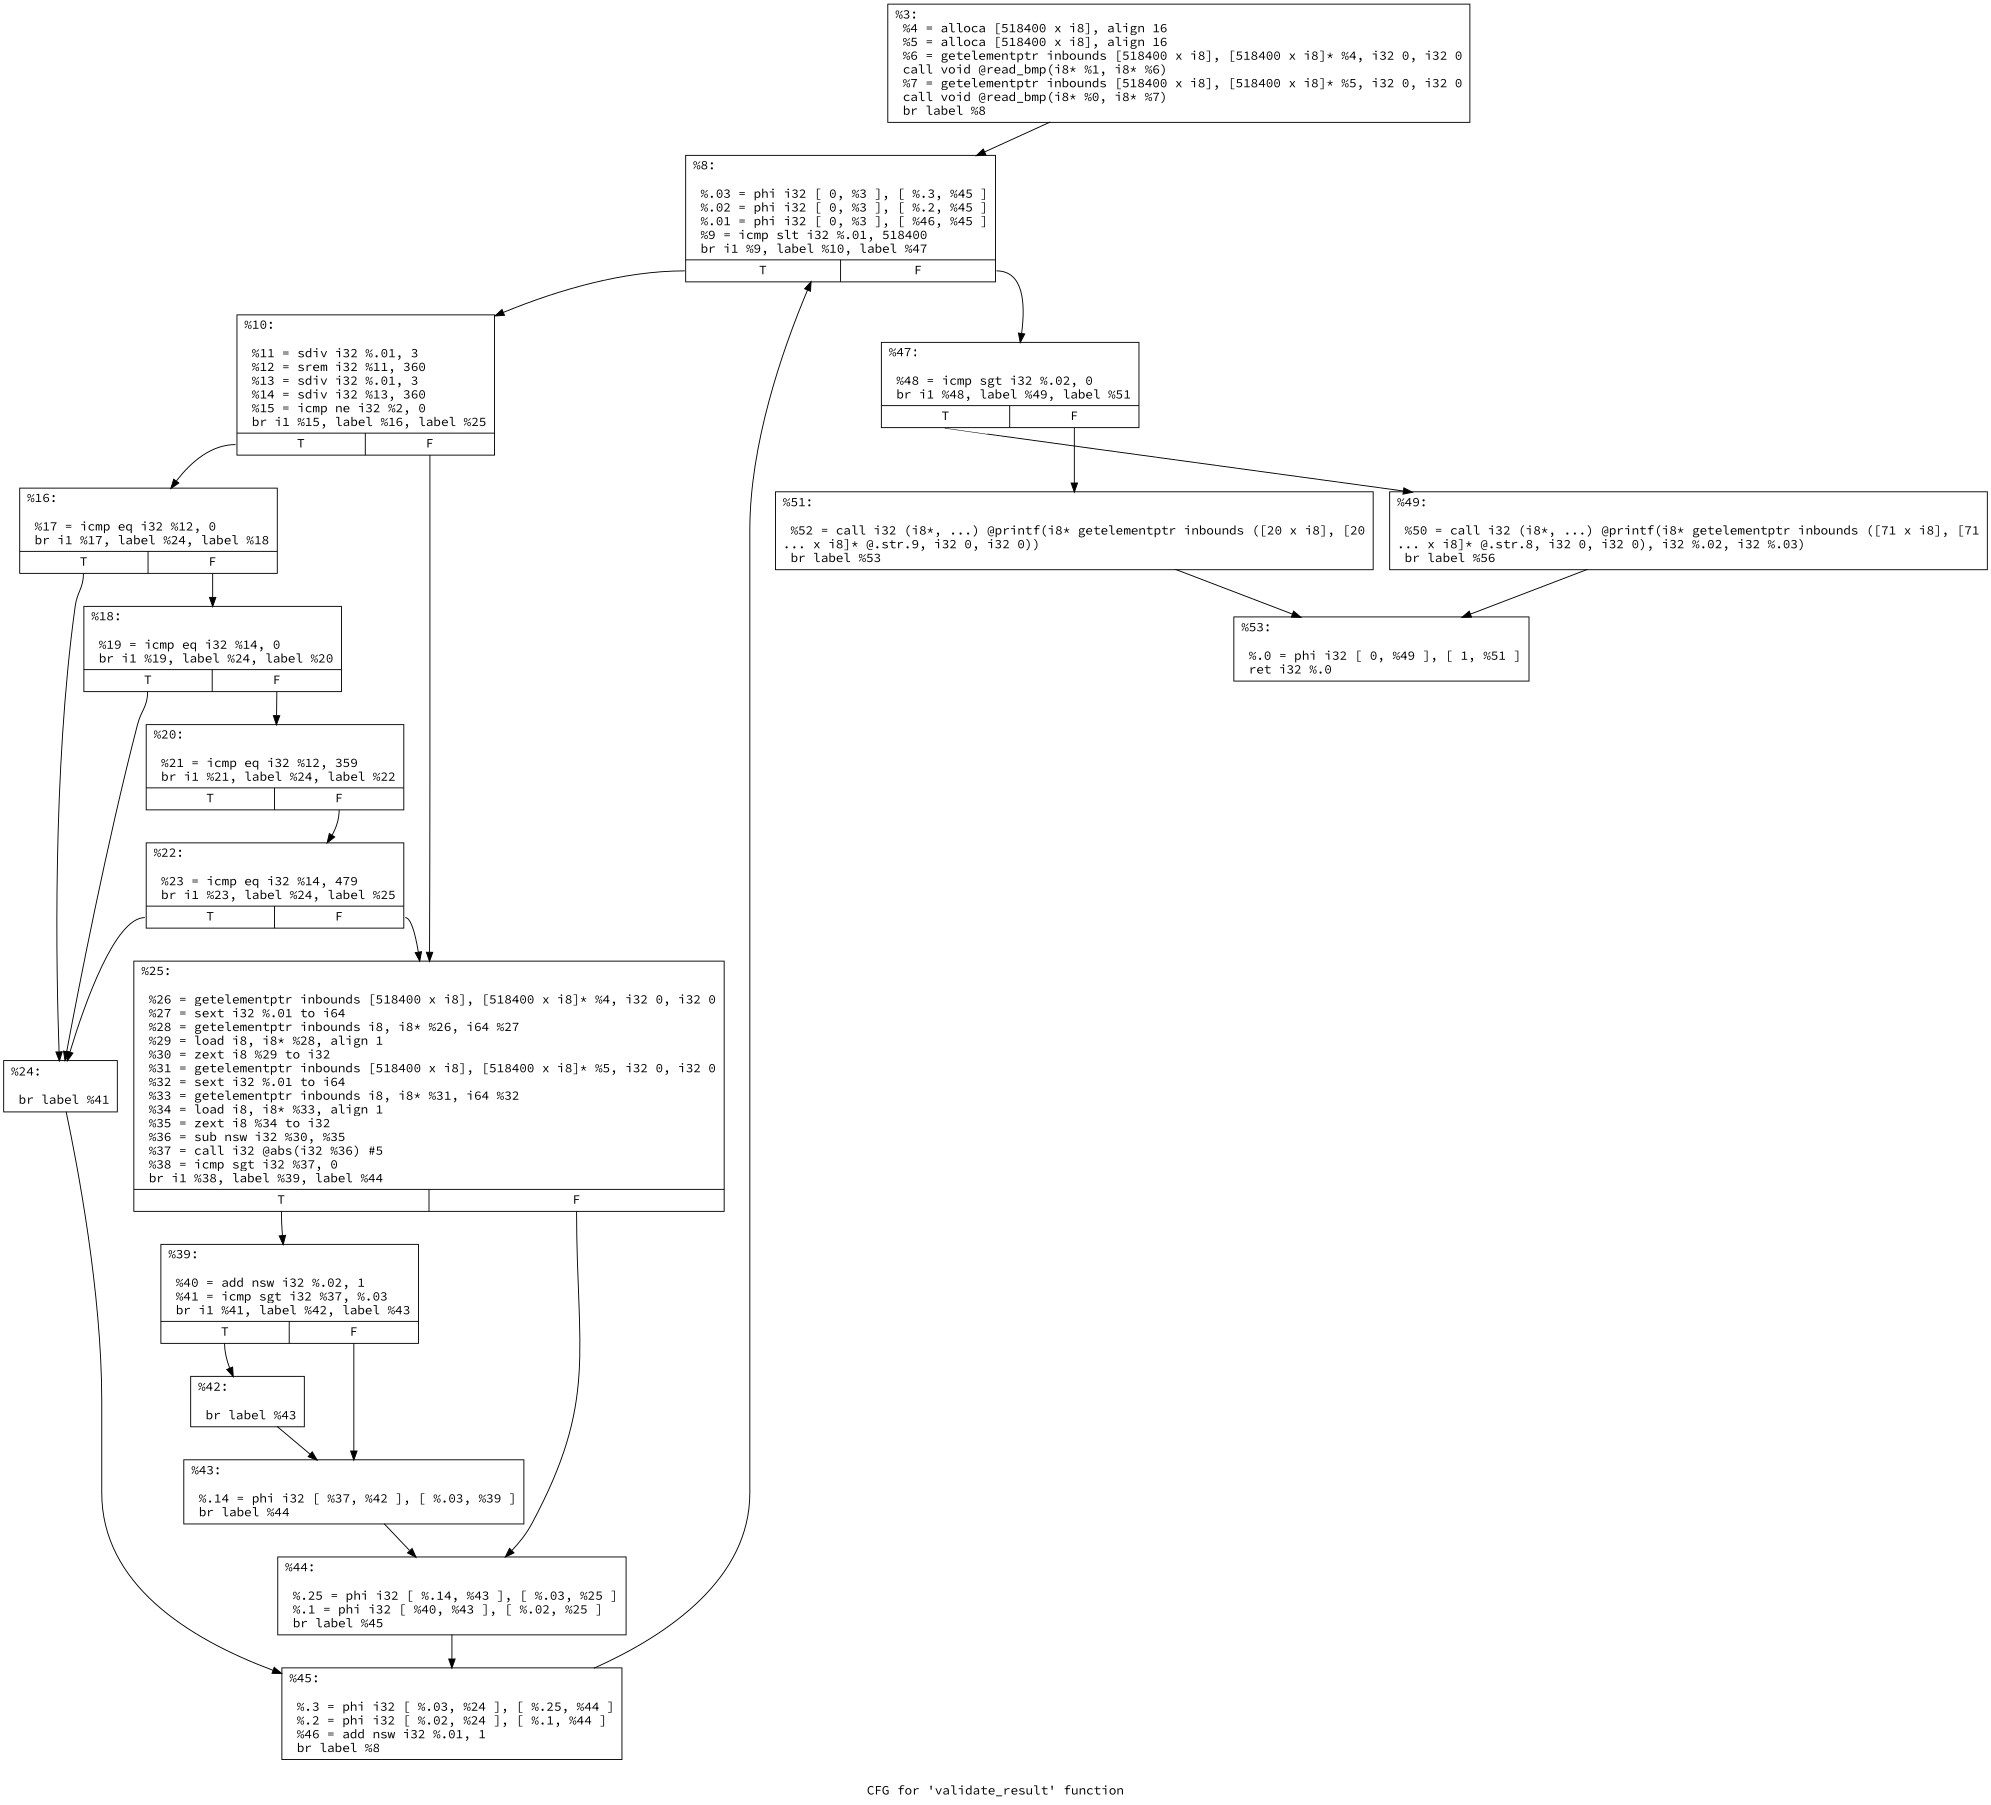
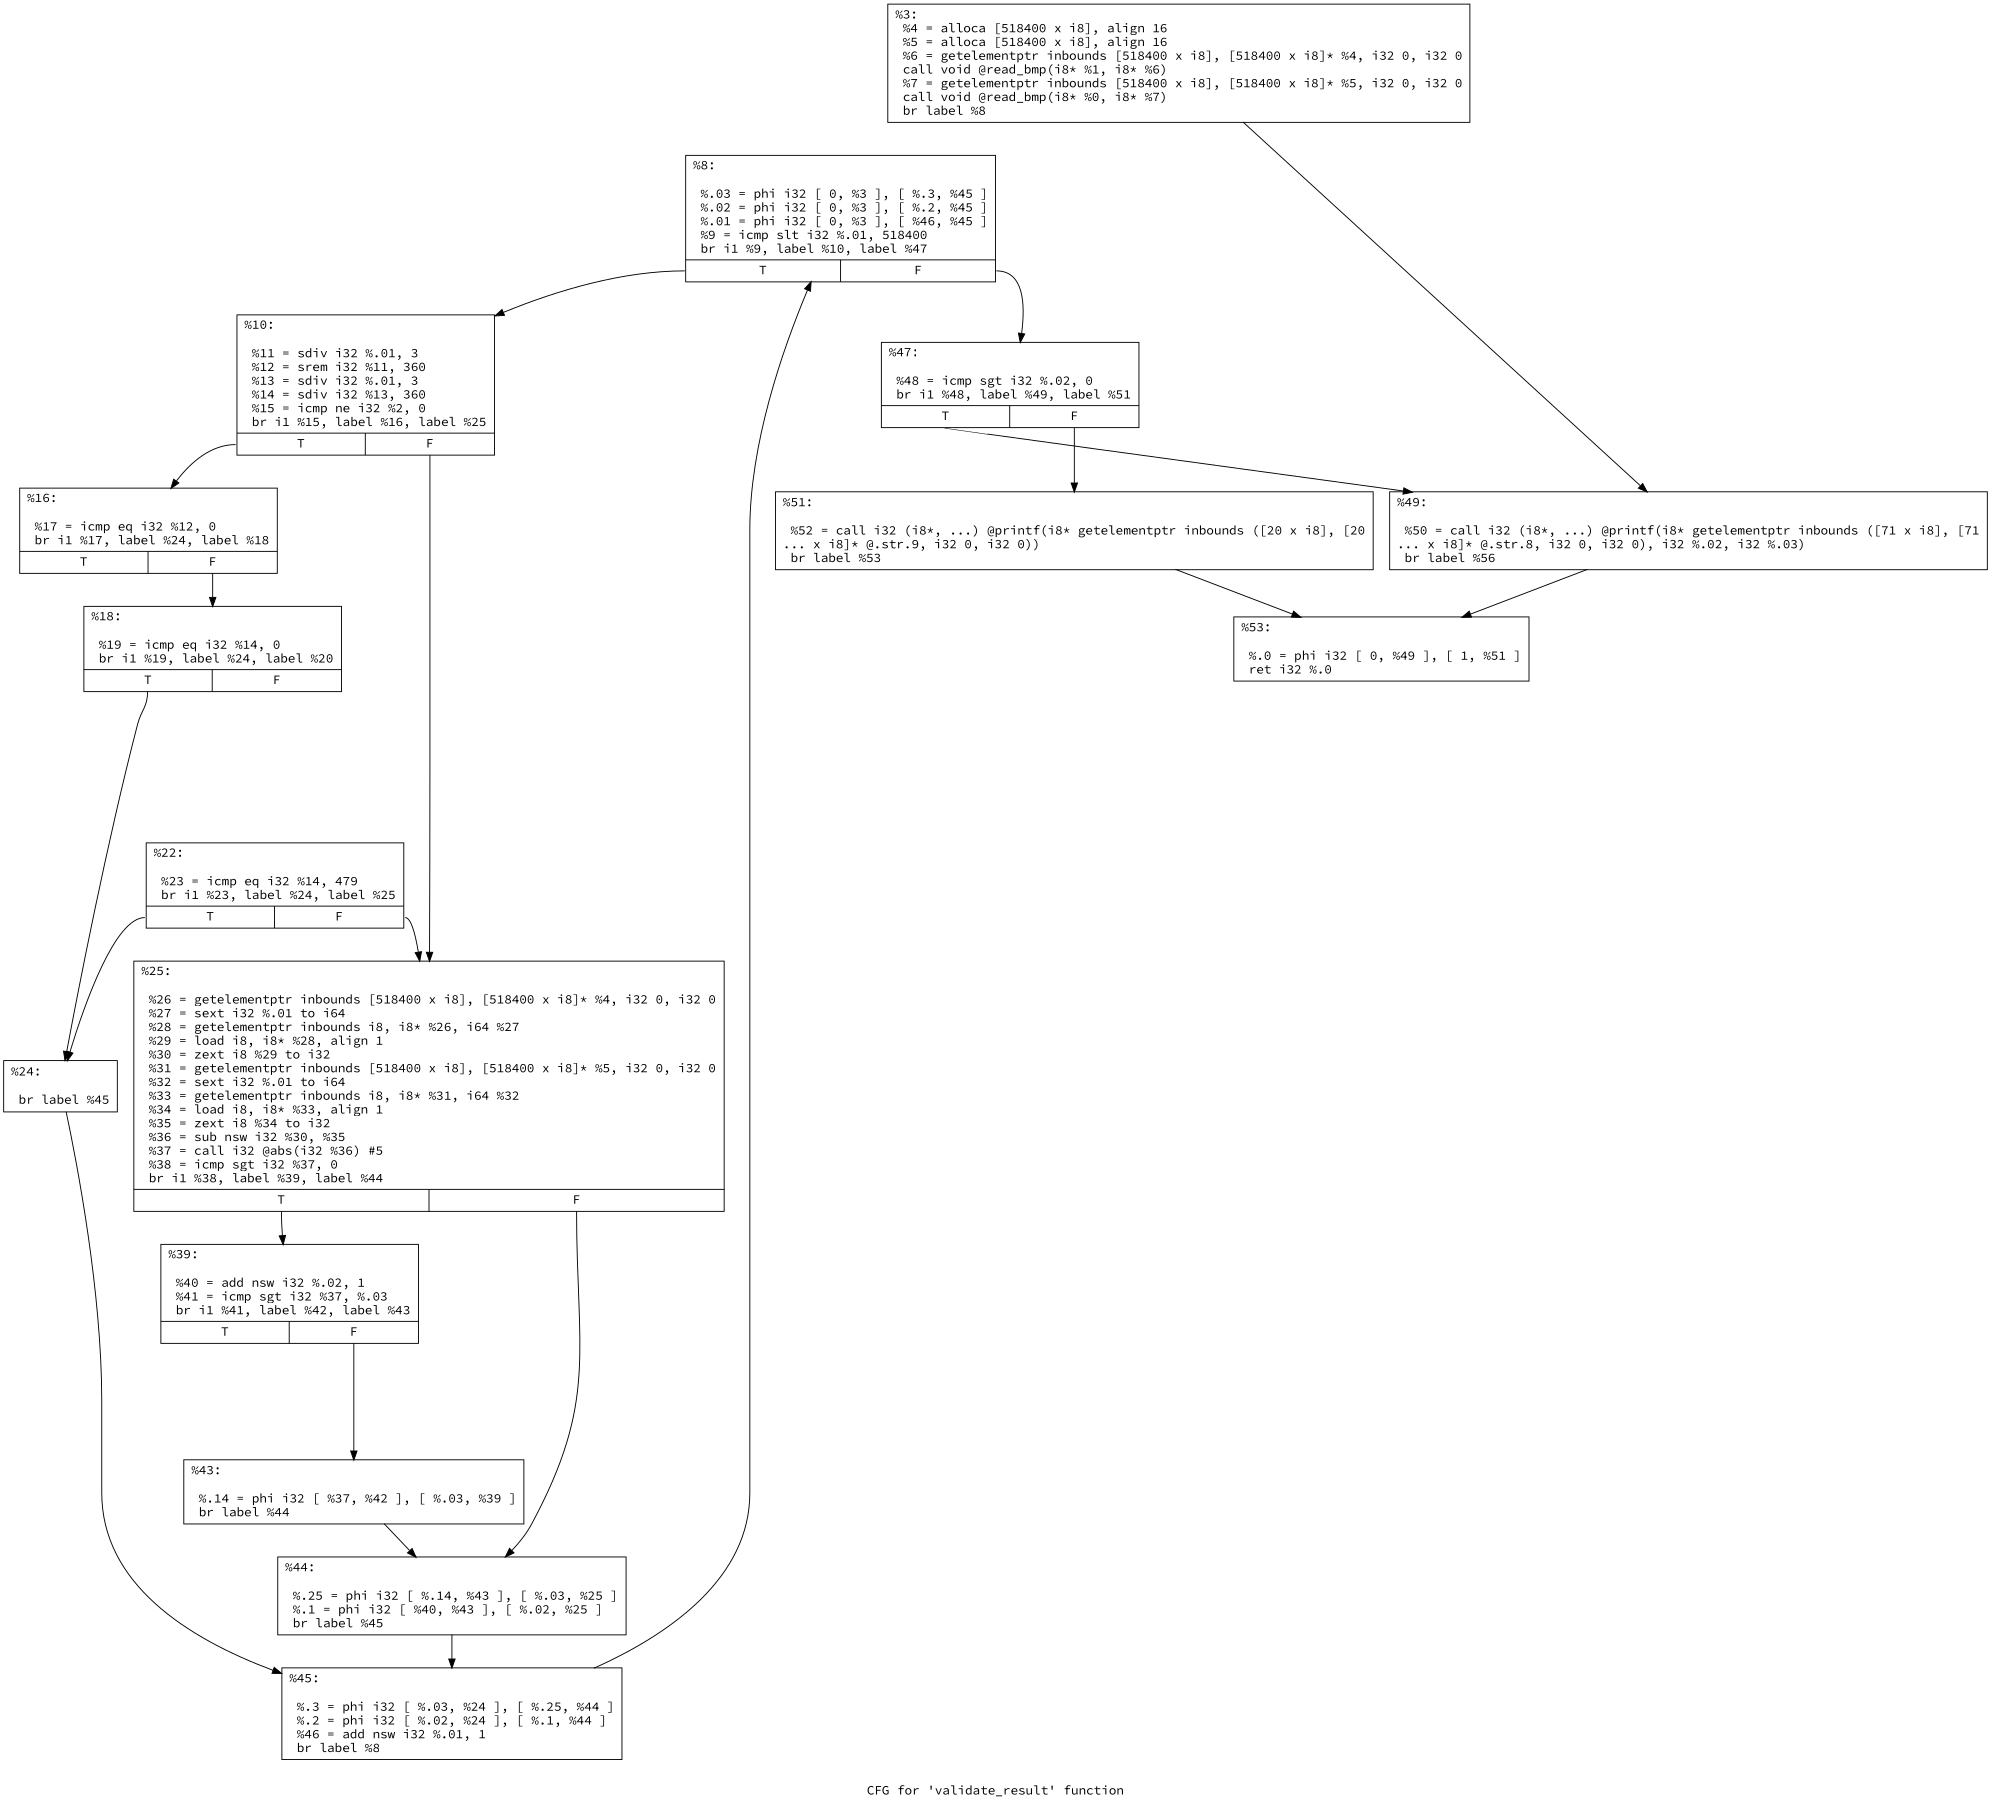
edge "%3:" -> "%8:": now "%3:" -> "%49:"
node "%20:": removed
edge "%16:" -> "%24:": removed
node "%24:": text "br label %41" -> "br label %45"
node "%42:": removed
